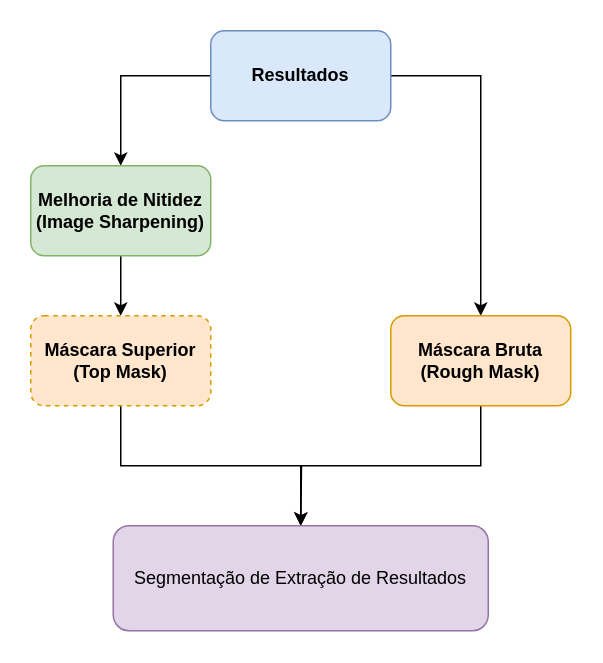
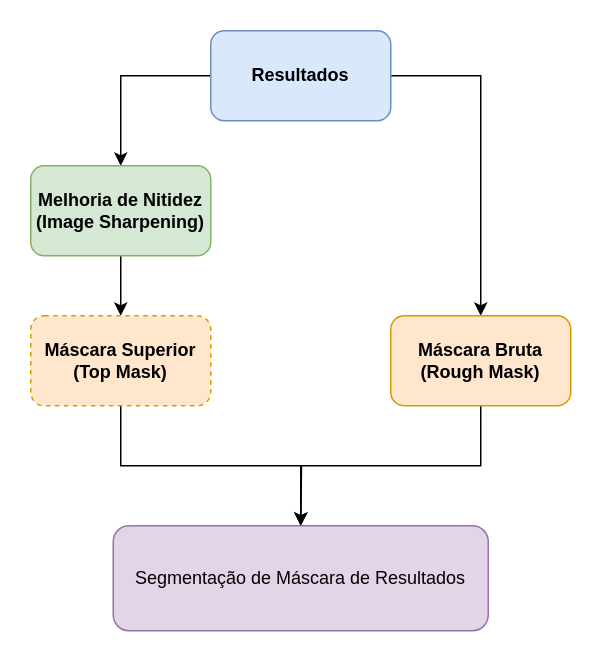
node "Segmentação de Extração de Resultados": label "Segmentação de Extração de Resultados" -> "Segmentação de Máscara de Resultados"
